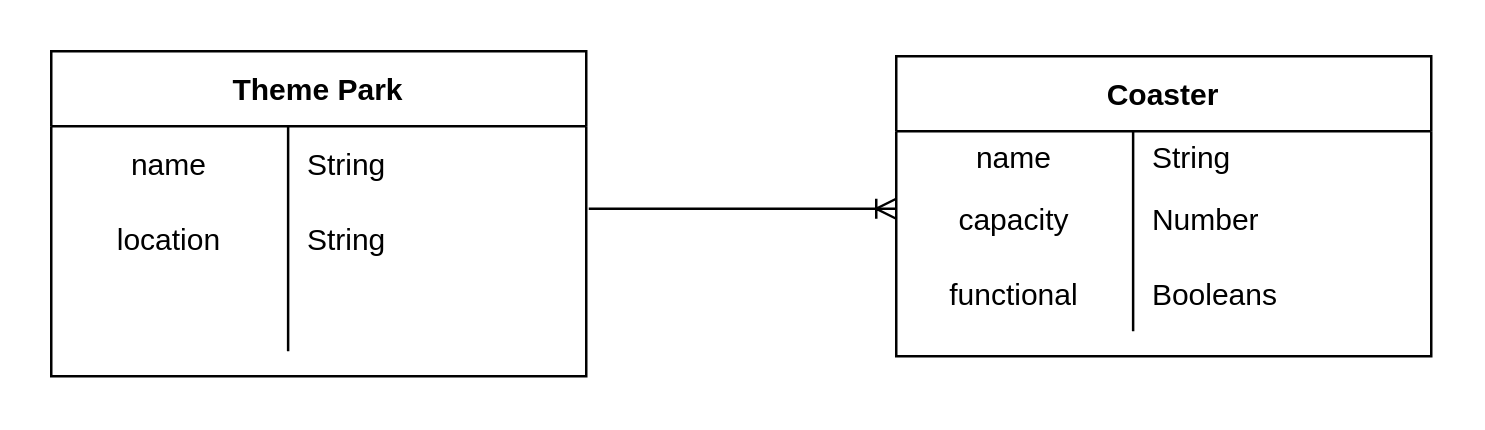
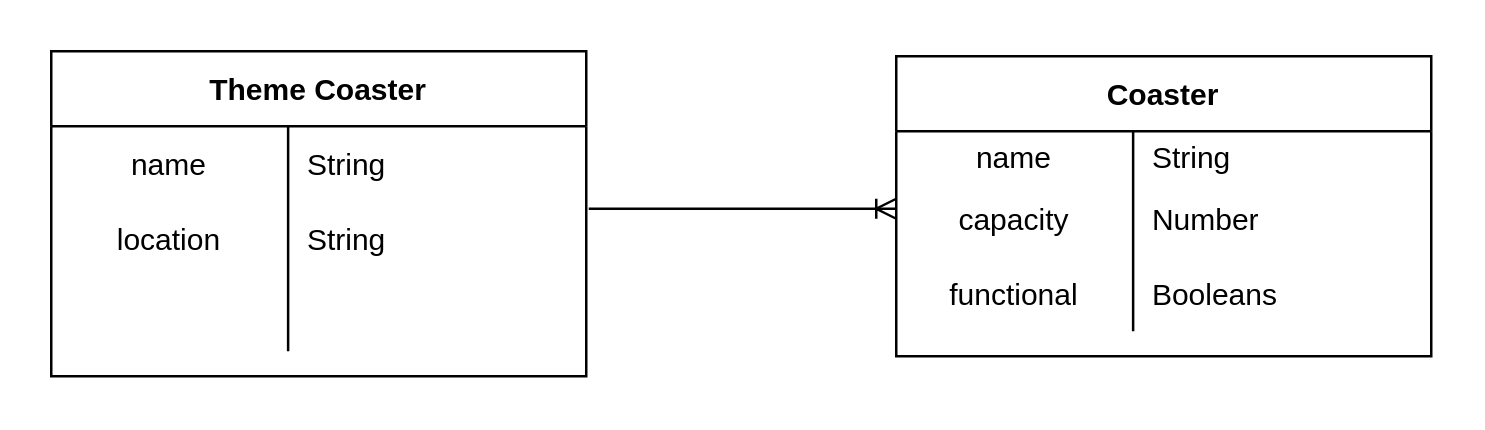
node "Theme Park": label "Theme Park" -> "Theme Coaster"
